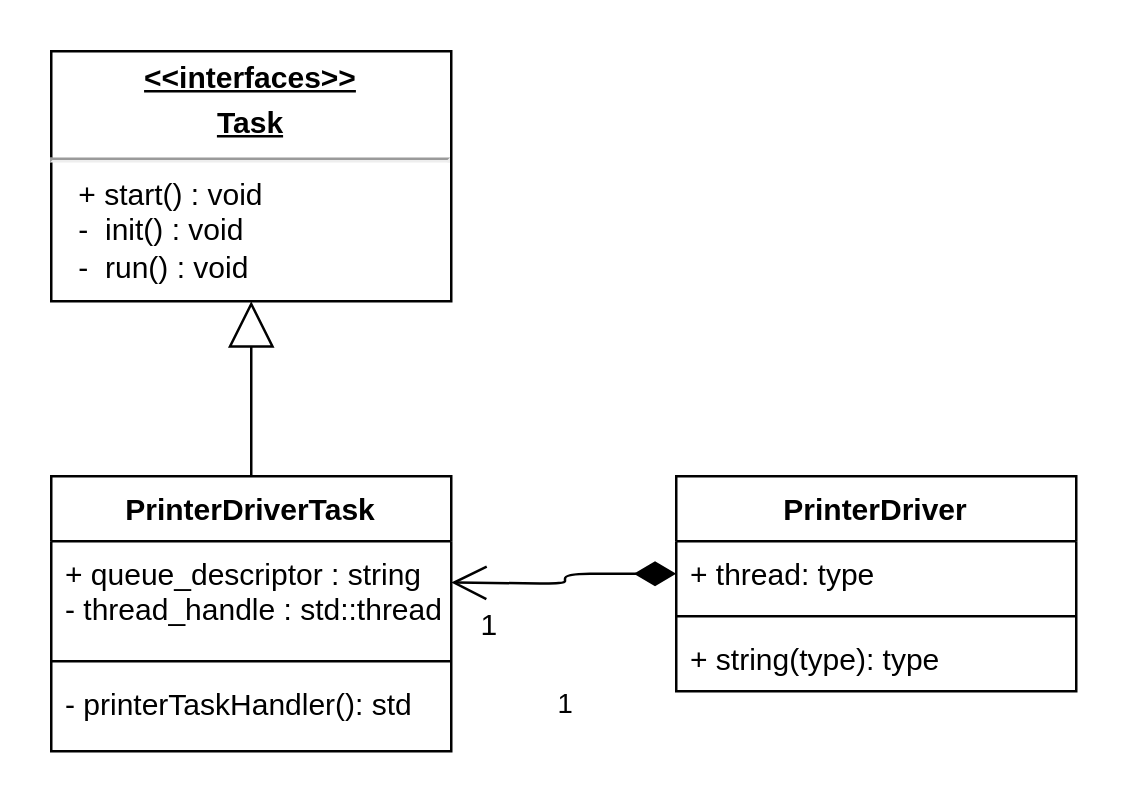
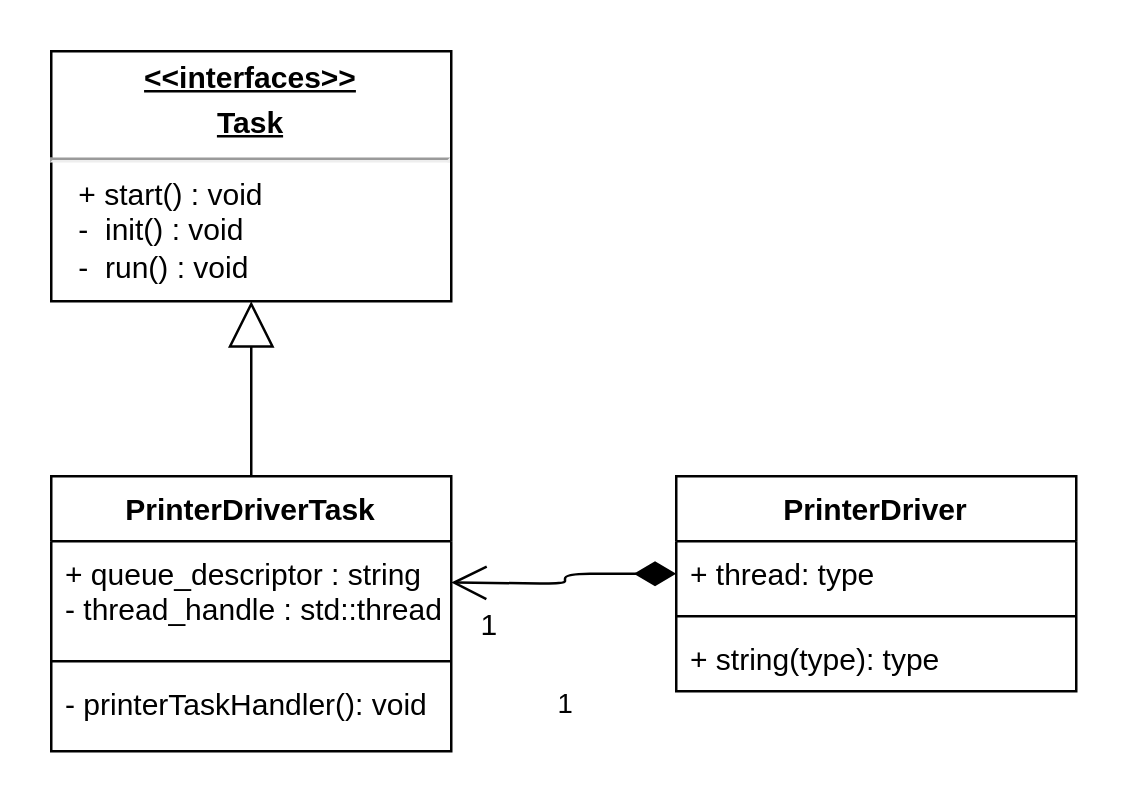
node "- printerTaskHandler(): std": label "- printerTaskHandler(): std" -> "- printerTaskHandler(): void"
